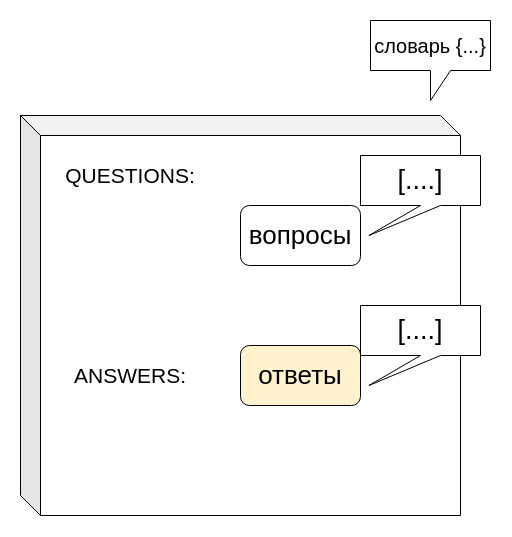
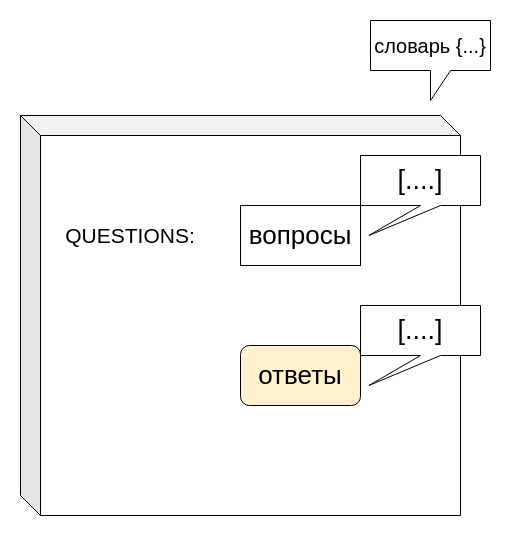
node "QUESTIONS:": moved (131, 176) -> (131, 236)
node "вопросы": shape rounded rectangle -> rectangle
node "ANSWERS:": removed
